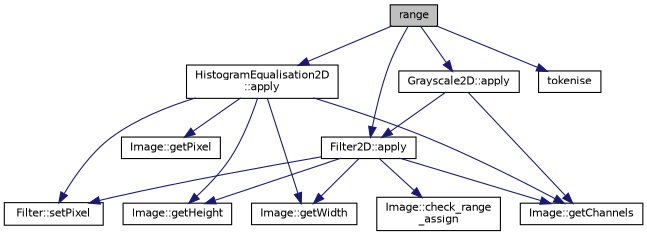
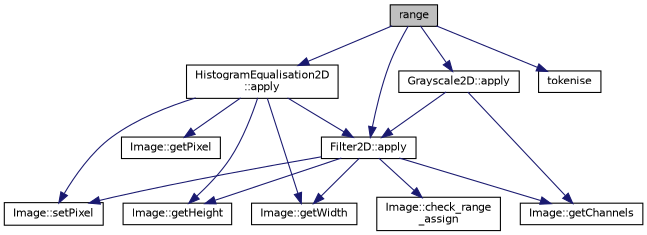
edge "HistogramEqualisation2D ::apply" -> "Image::getChannels": now "HistogramEqualisation2D ::apply" -> "Filter2D::apply"
node "Filter::setPixel": label "Filter::setPixel" -> "Image::setPixel"
